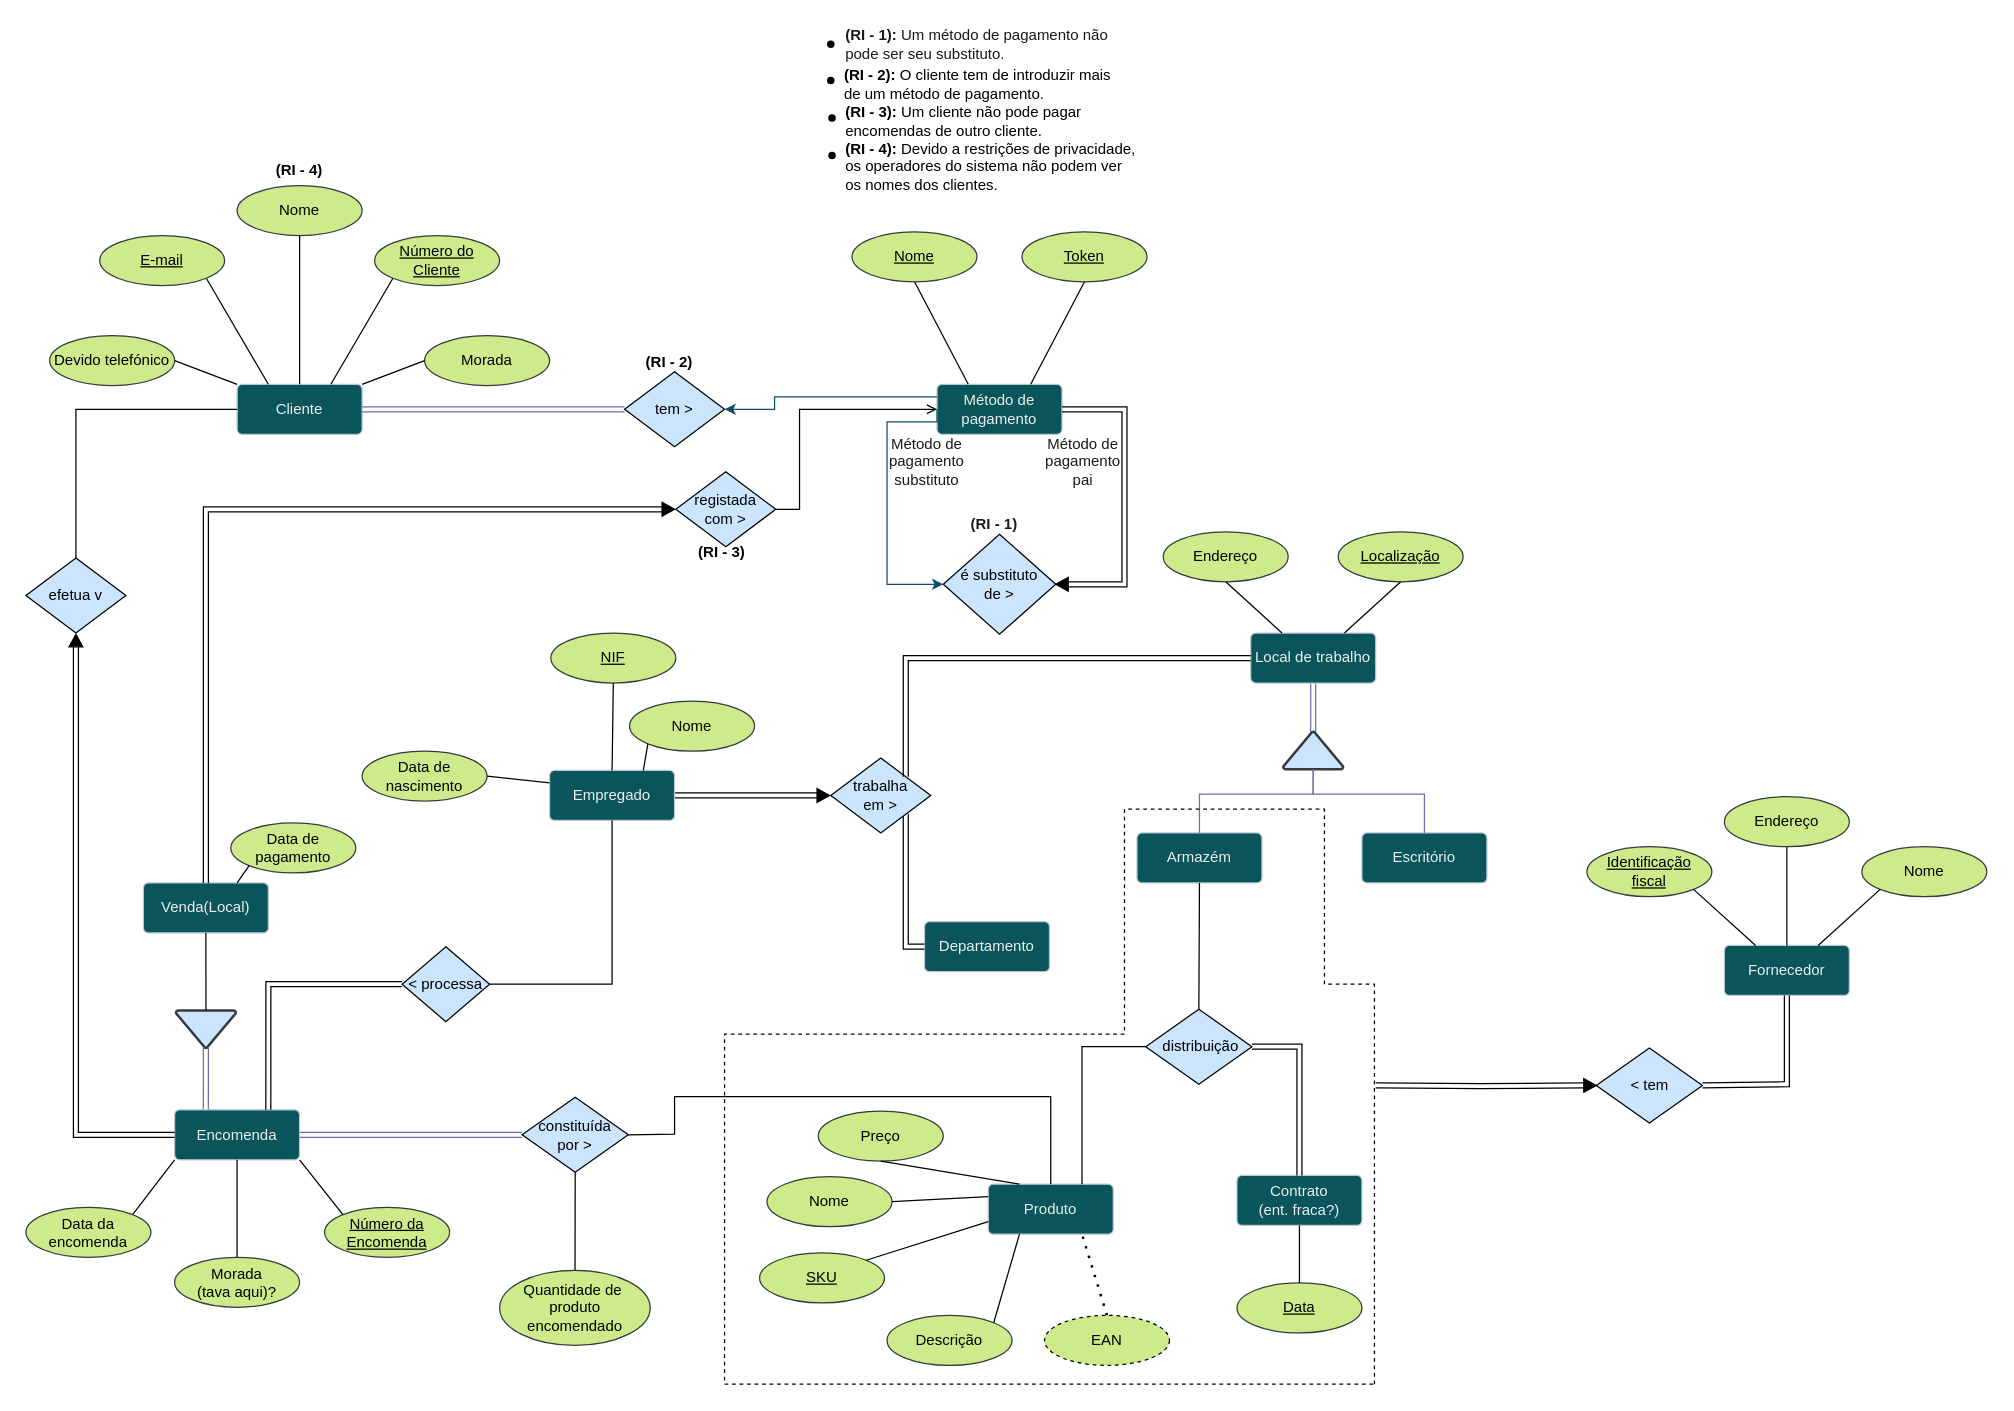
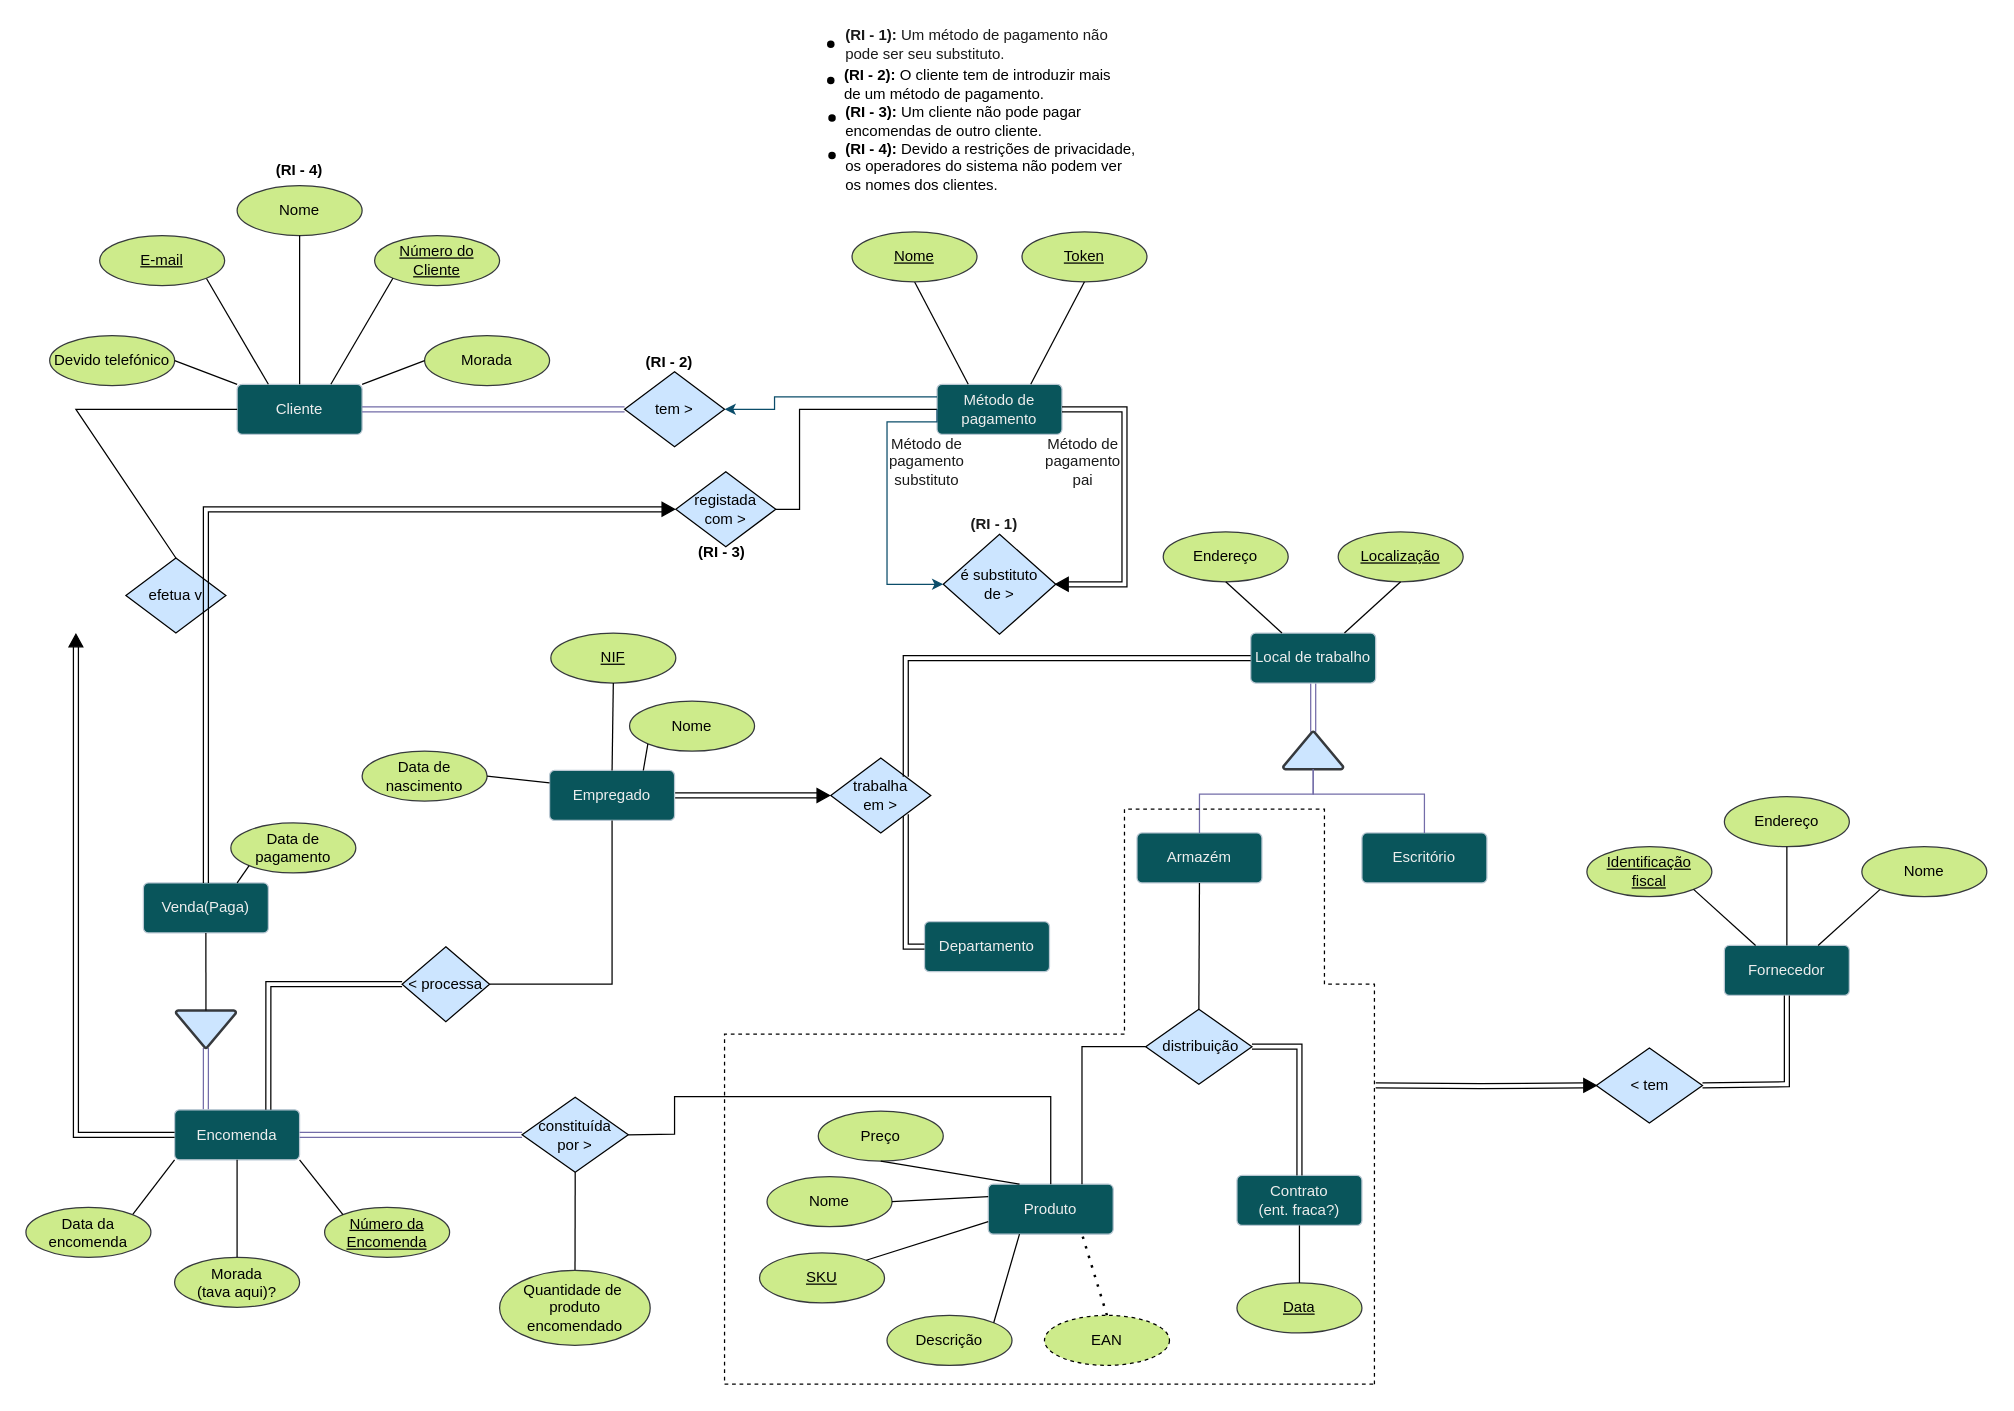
edge "registada com >" -> "Método de pagamento": arrowhead open -> none
node "efetua v": moved (76, 596) -> (176, 596)
node "Venda(Local)": label "Venda(Local)" -> "Venda(Paga)"
